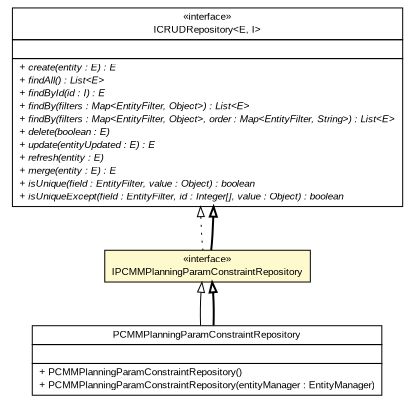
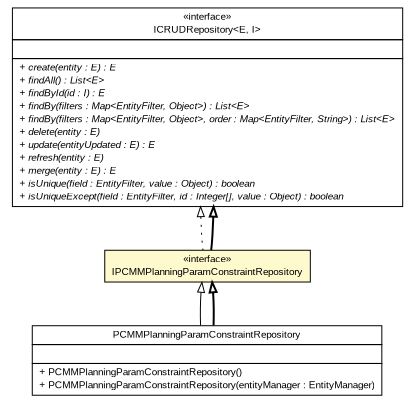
node "ICRUDRepository<E, I>": text "+ delete(boolean : E)" -> "+ delete(entity : E)"
